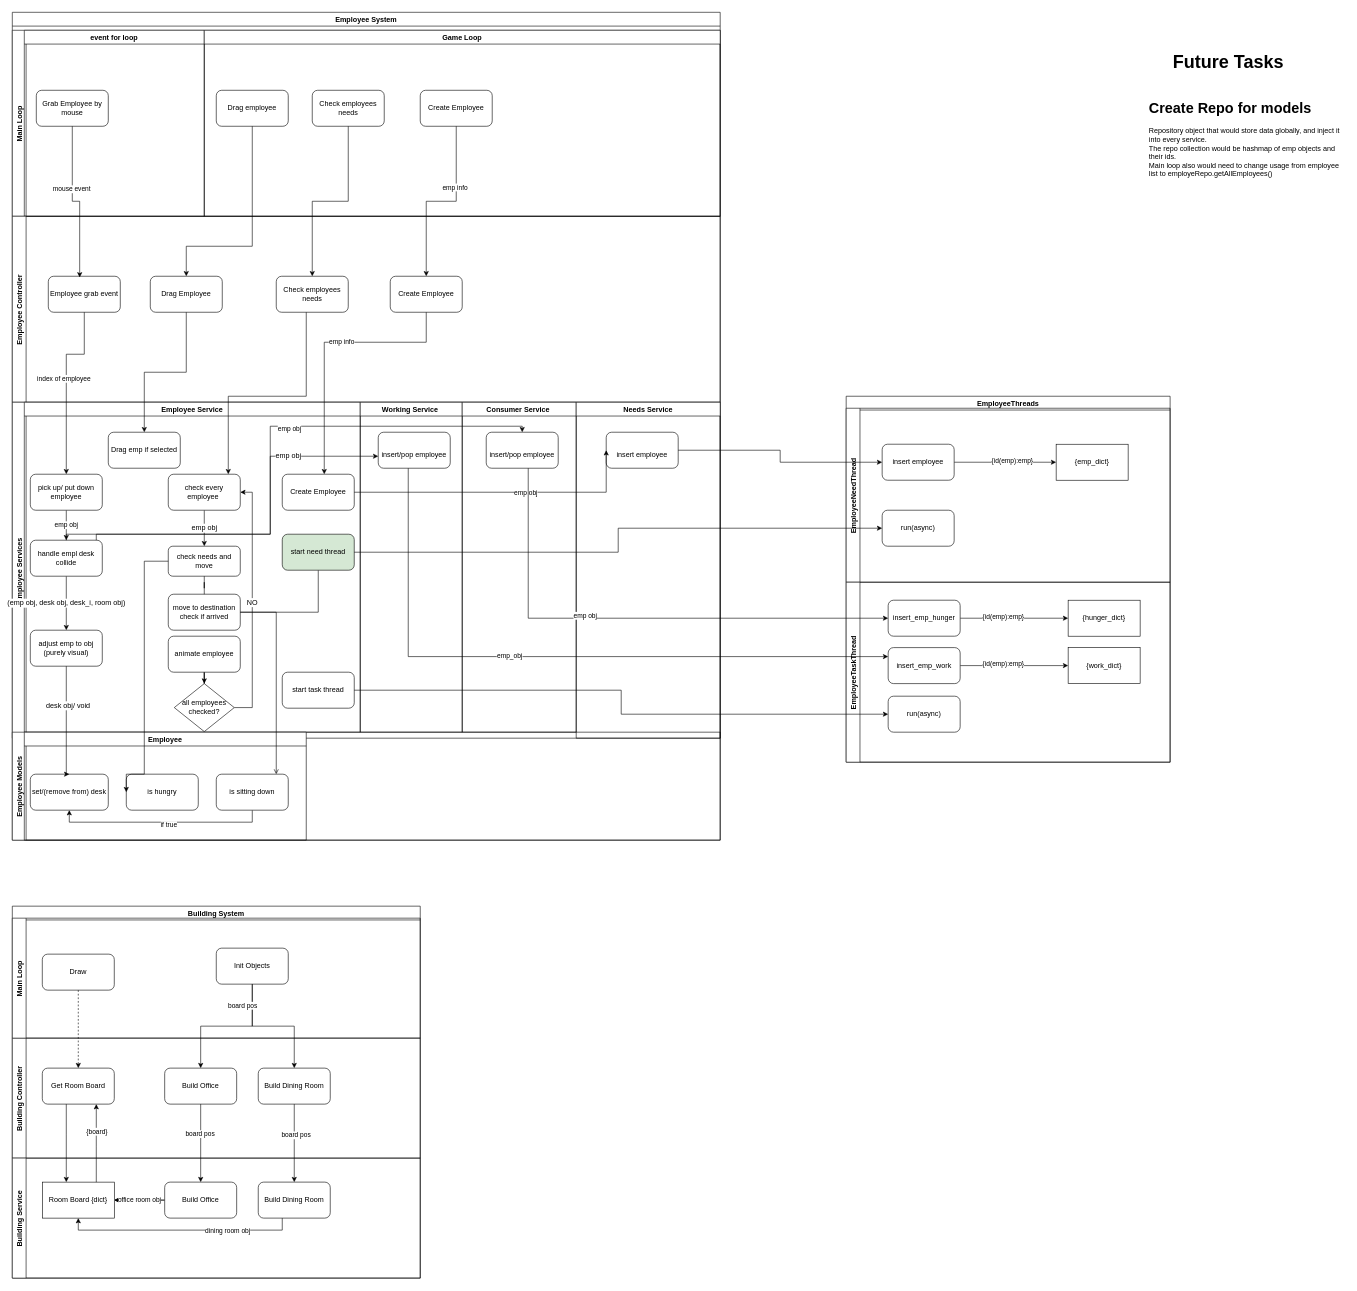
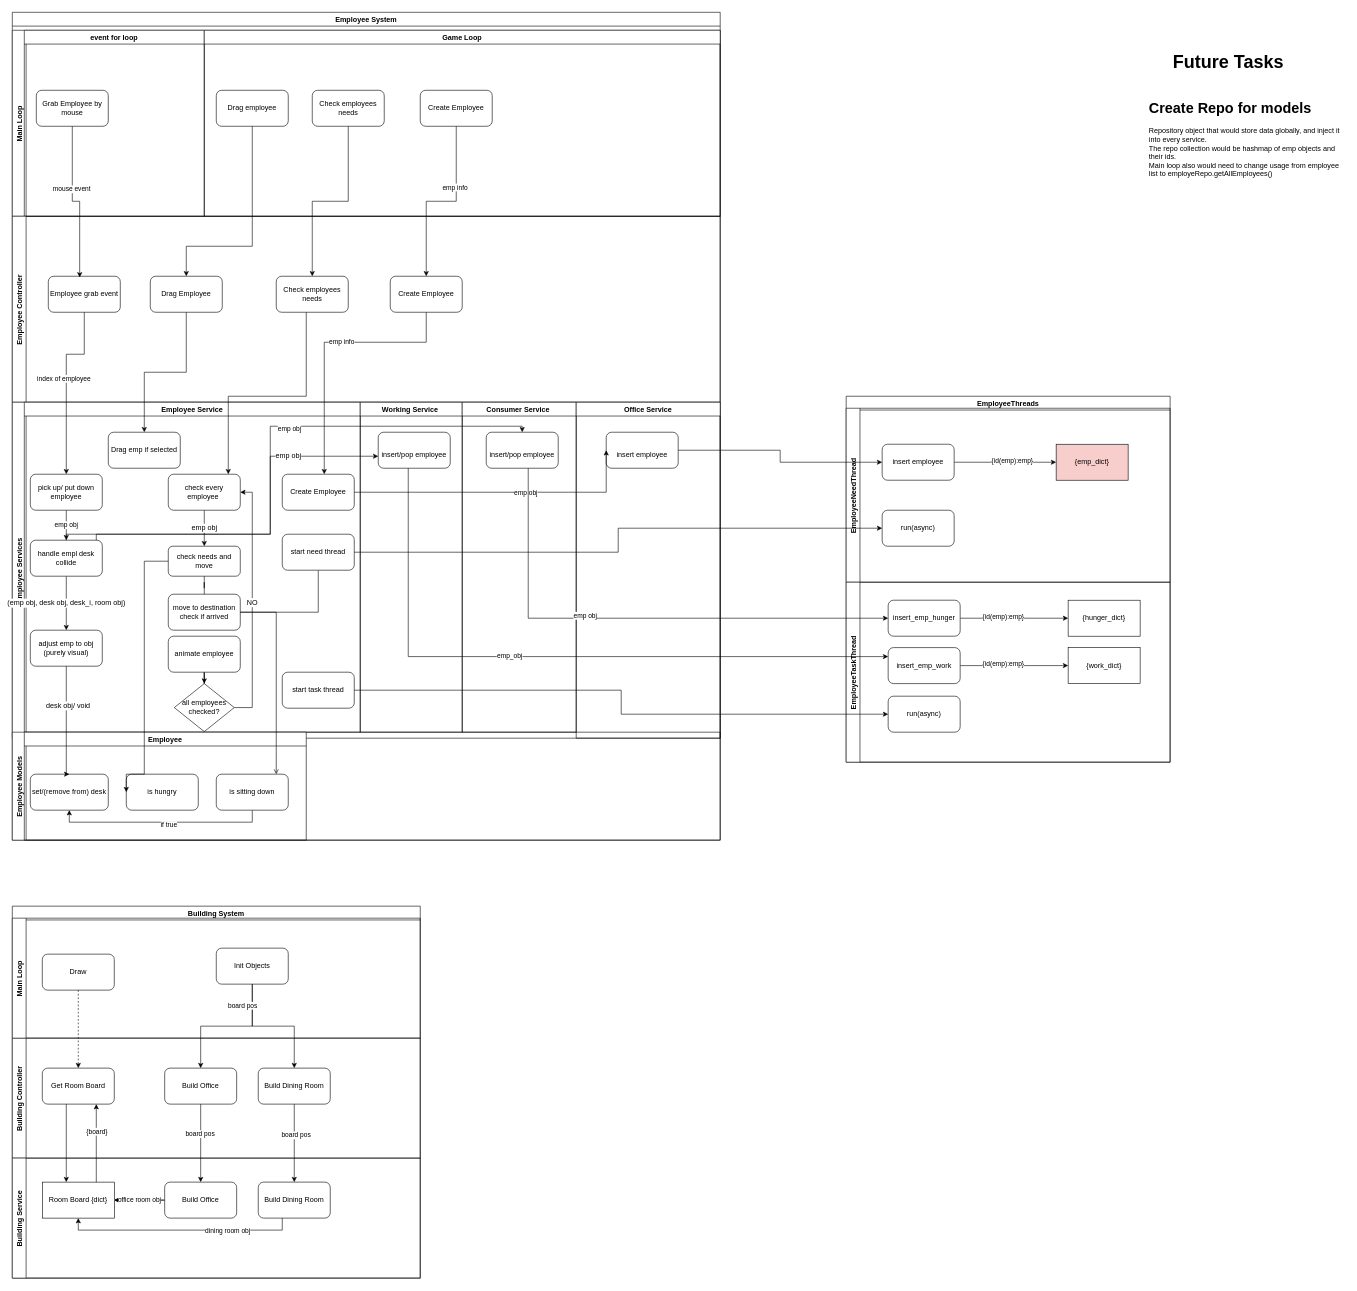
node "Needs Service": label "Needs Service" -> "Office Service"
node "{emp_dict}": fillcolor #ffffff -> #f8cecc
node "start need thread": fillcolor #d5e8d4 -> #ffffff
